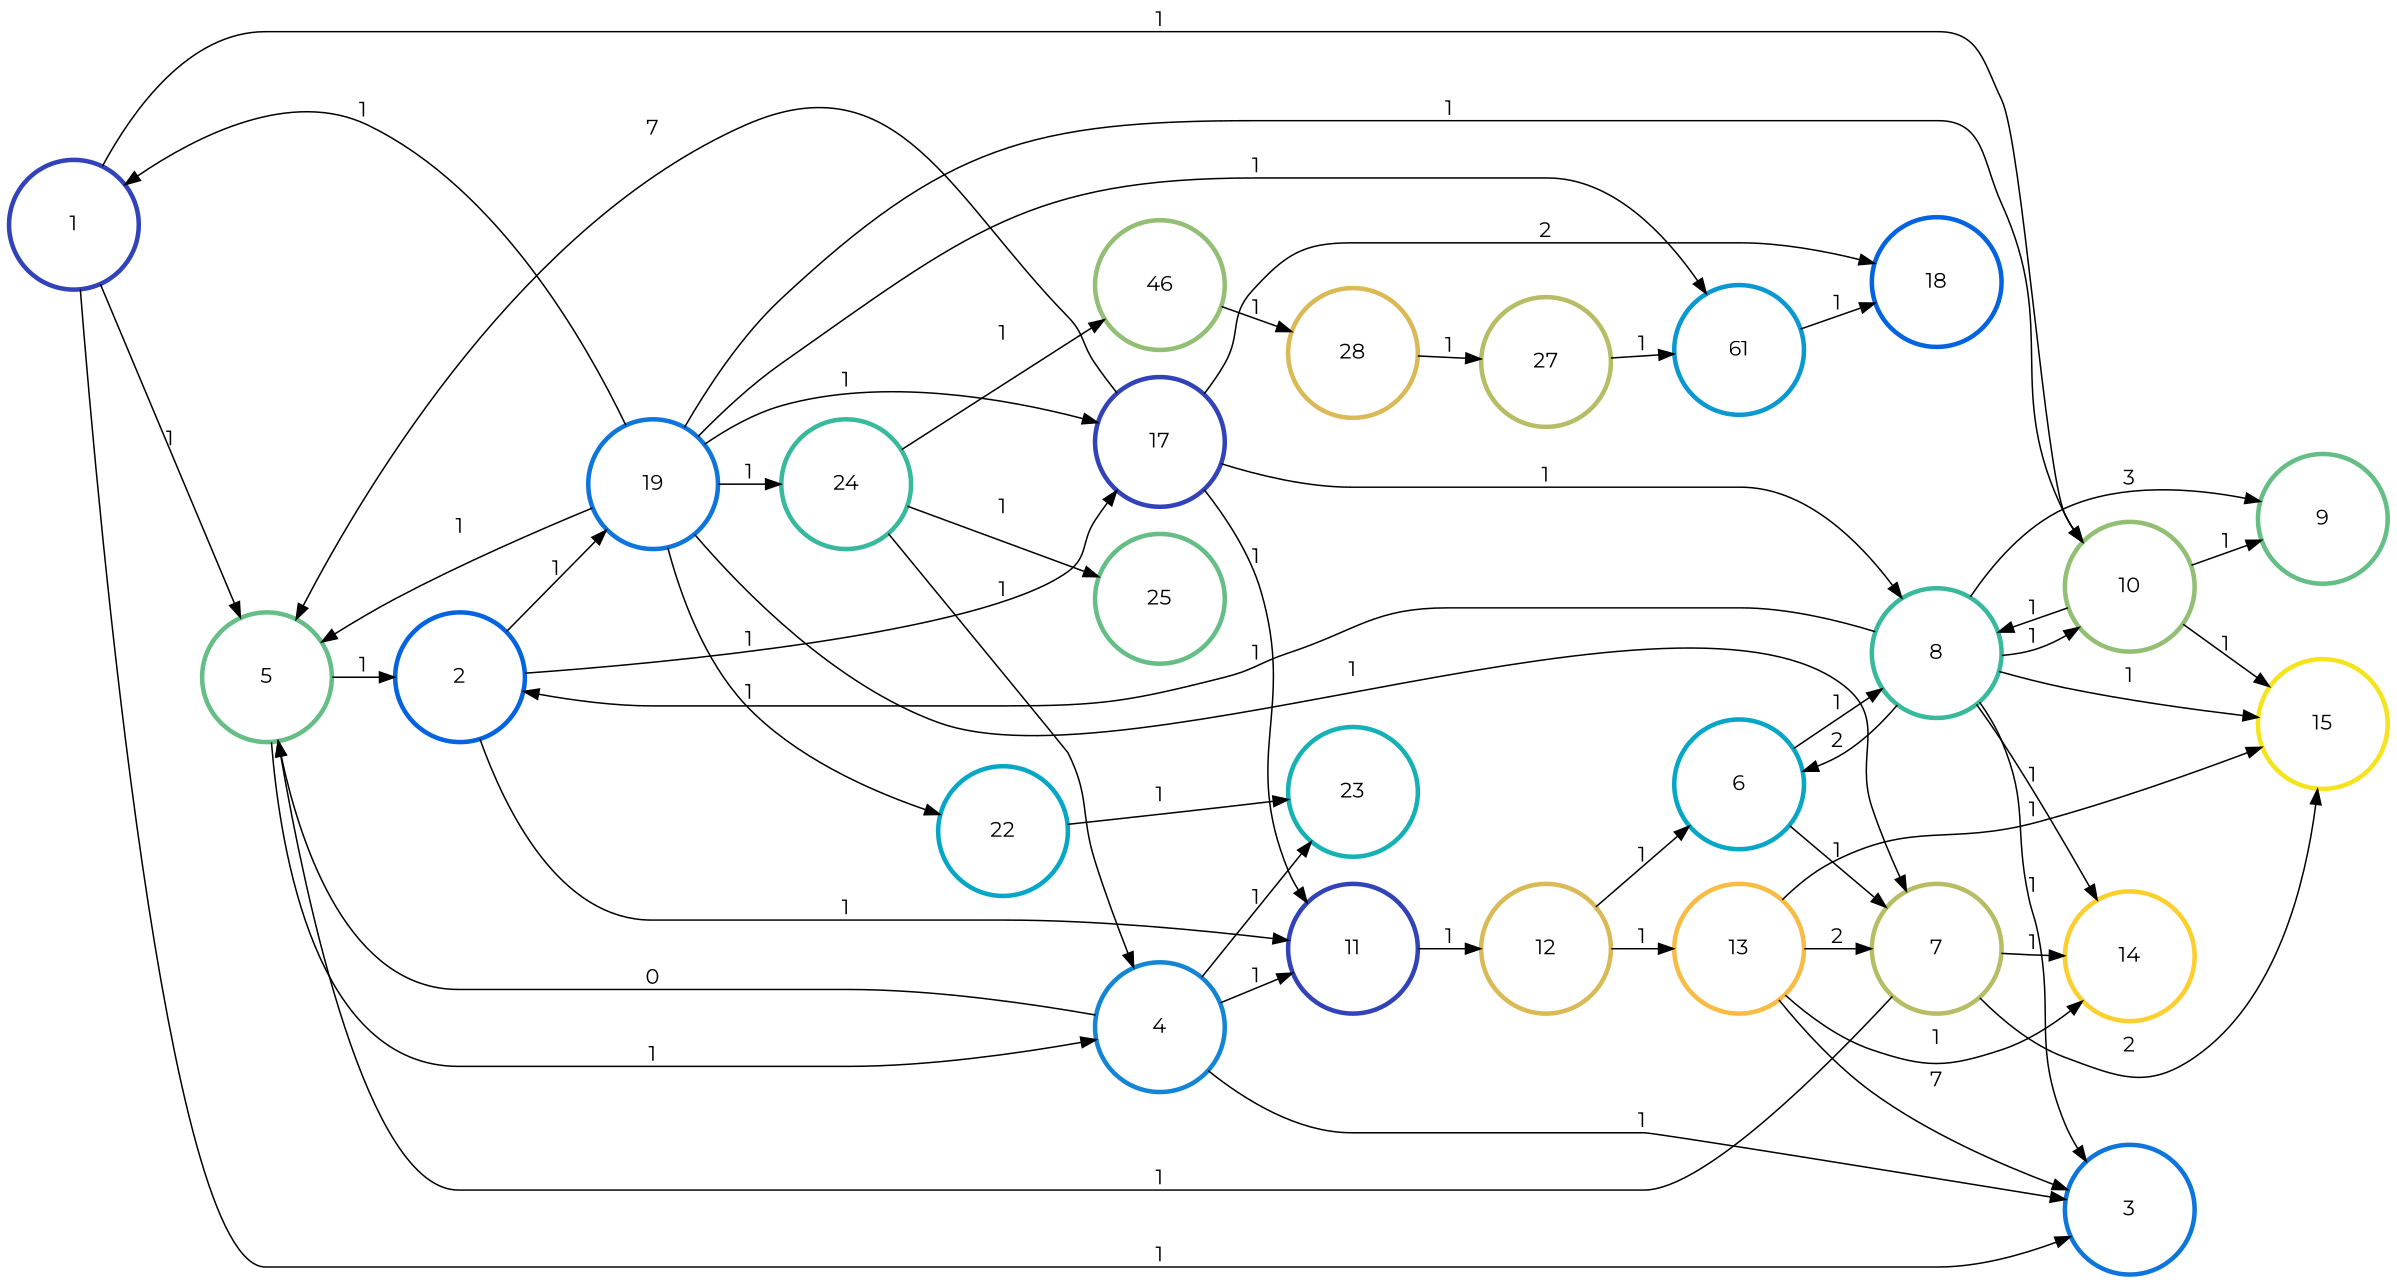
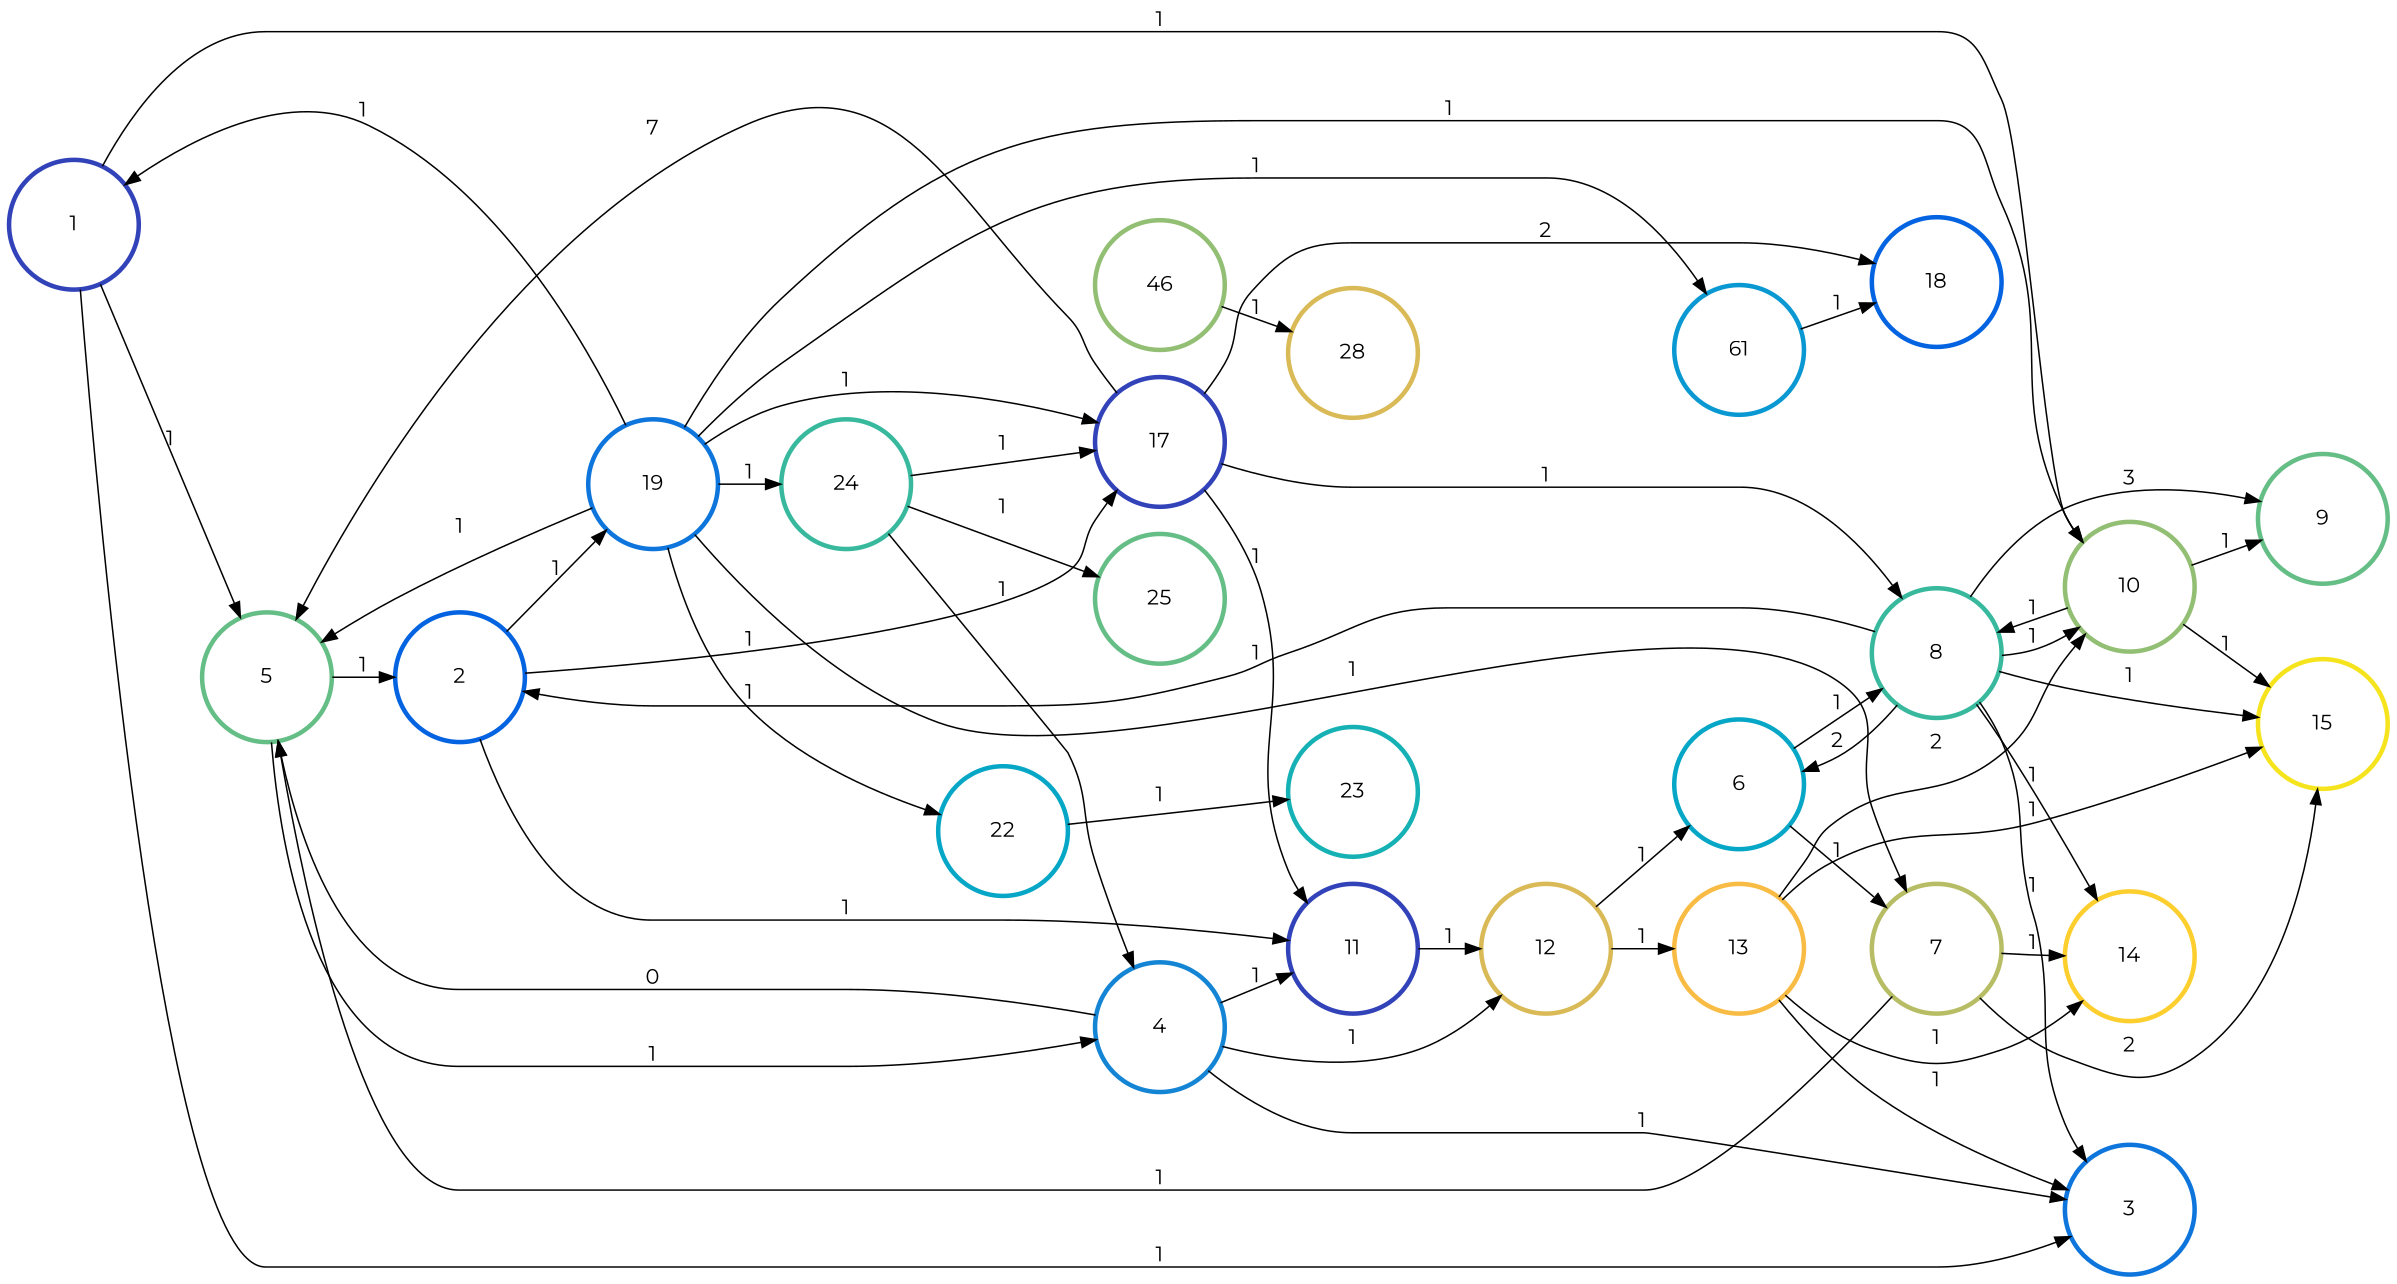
node "27": removed
edge "24" -> "46": now "24" -> "17"
edge "4" -> "23": now "4" -> "12"
edge "13" -> "7": now "13" -> "10"
edge "13" -> "3": label "7" -> "1"
